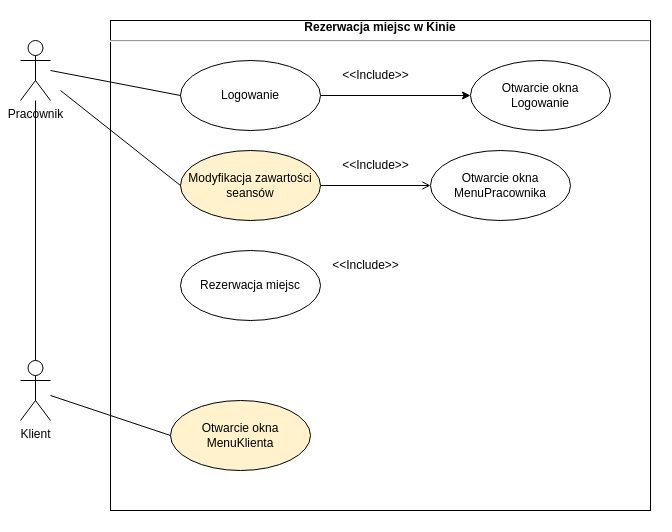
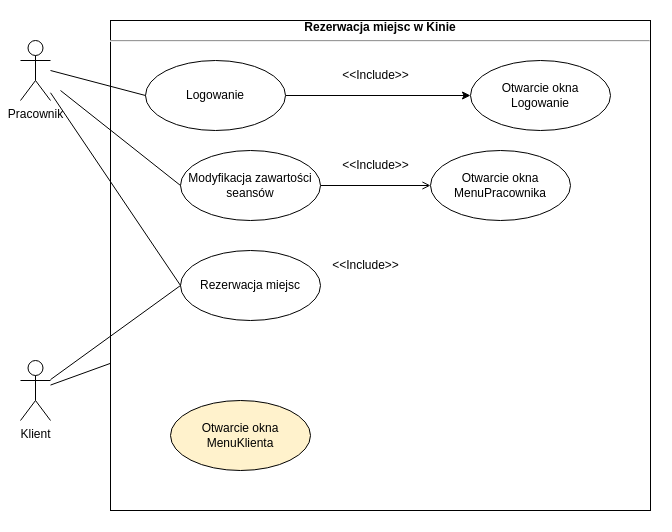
node "Logowanie": moved (251, 96) -> (216, 96)
node "Modyfikacja zawartości seansów": fillcolor #fff2cc -> #ffffff
edge "Pracownik" -- "Rezerwacja miejsc": added
edge "Pracownik" -- "Klient": now "Rezerwacja miejsc" -- "Klient"
edge "Klient" -- "Otwarcie okna MenuKlienta": now "Klient" -- "Rezerwacja miejsc w Kinie"
